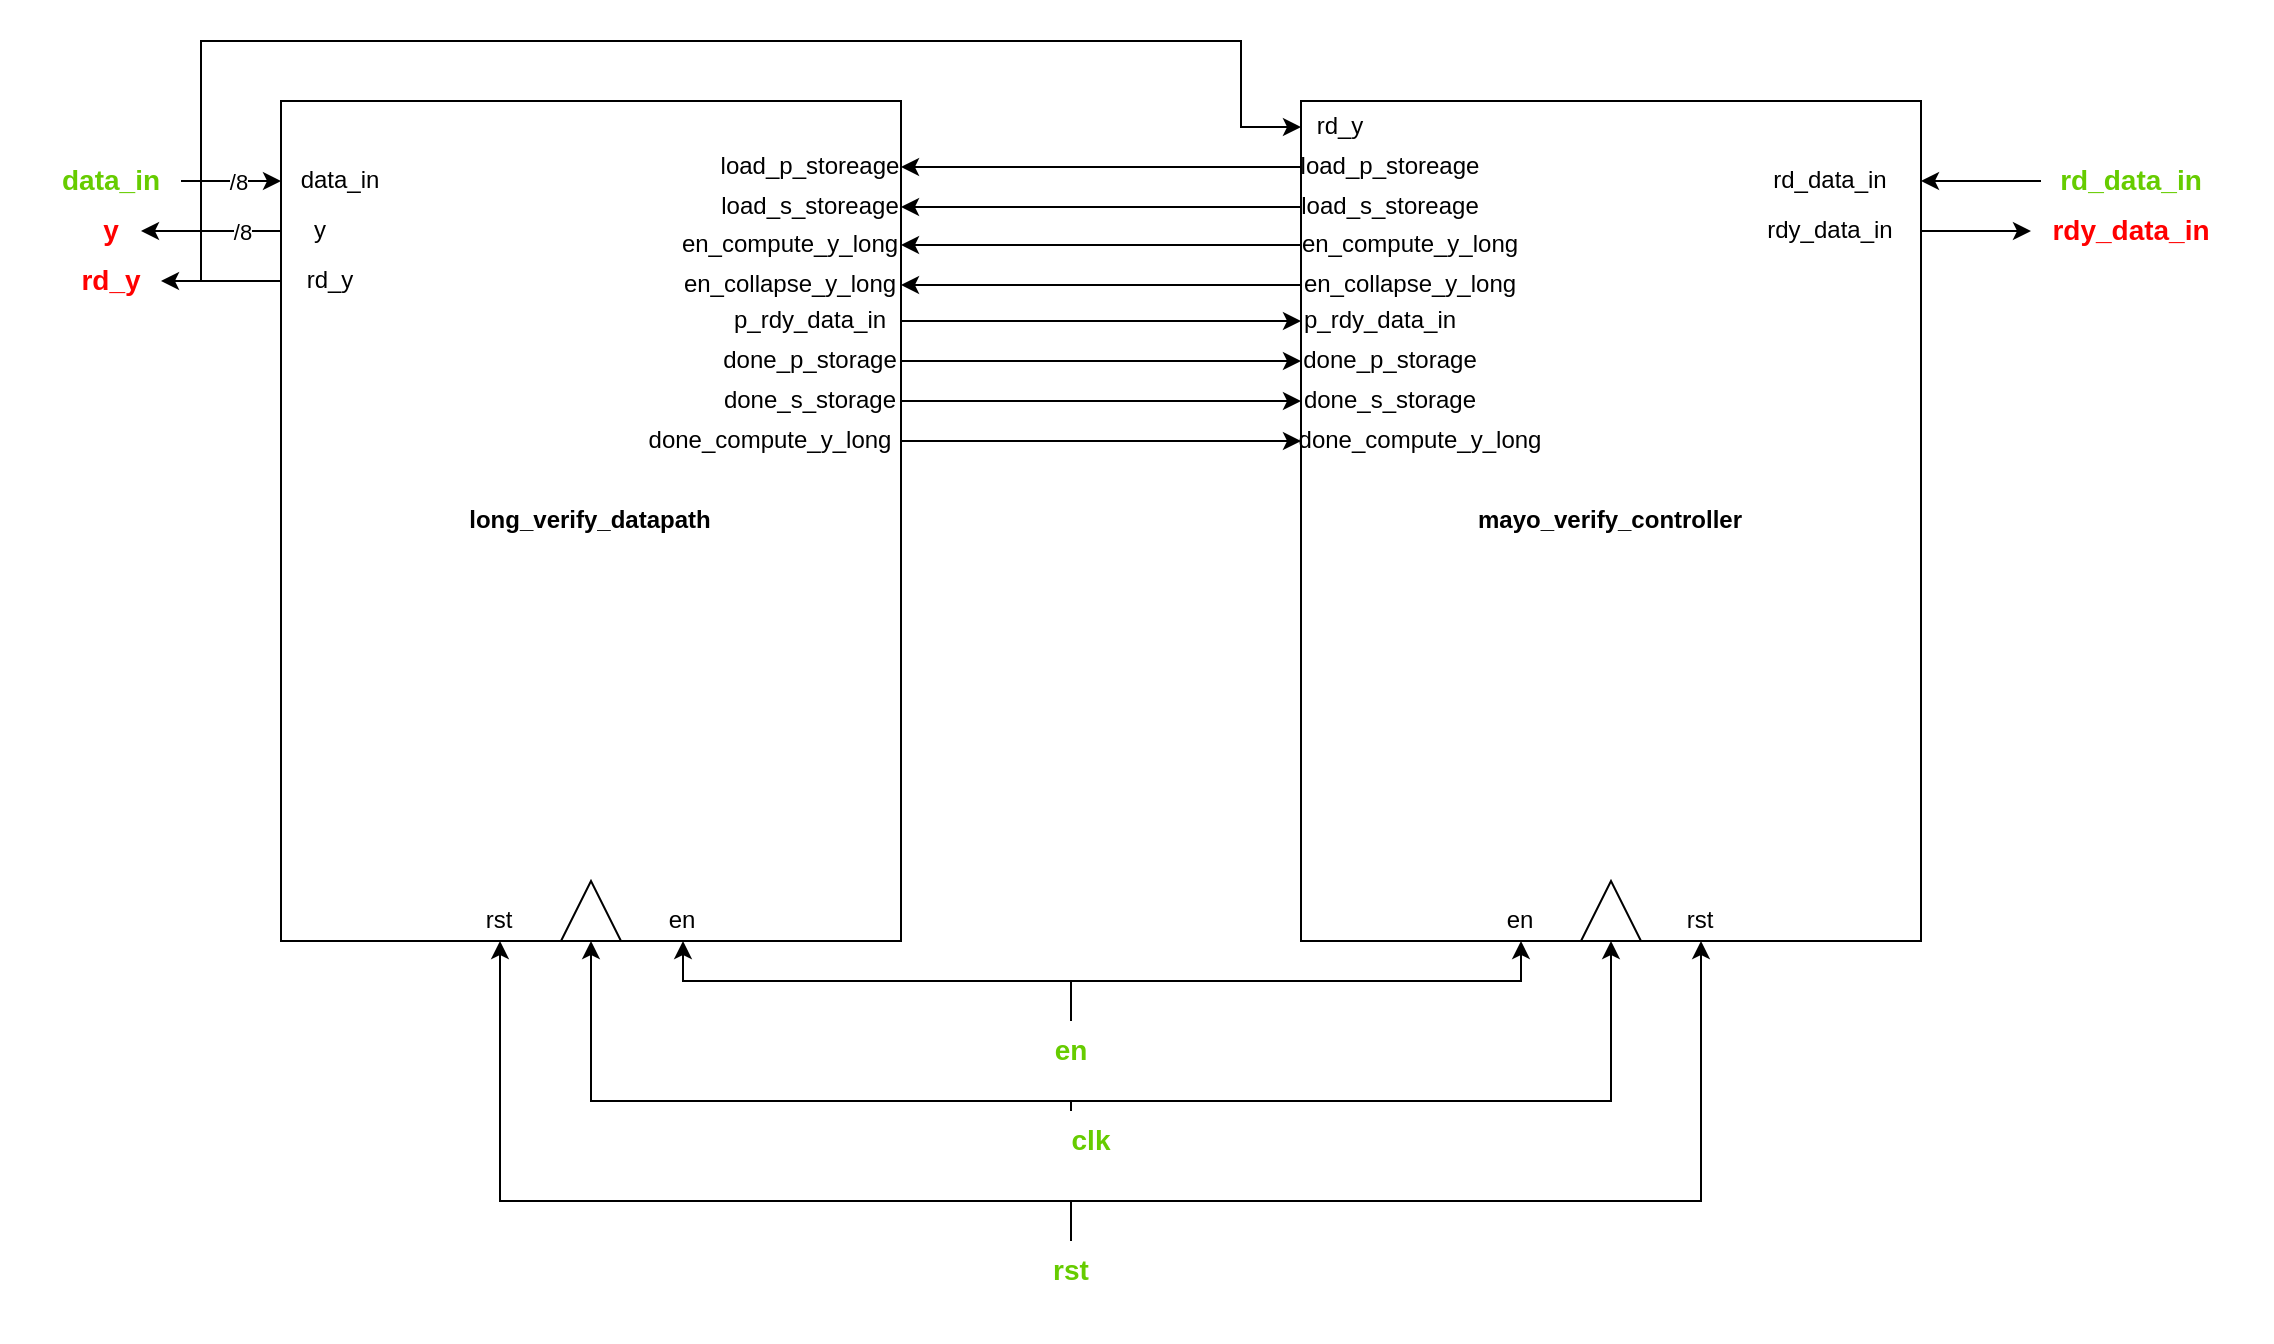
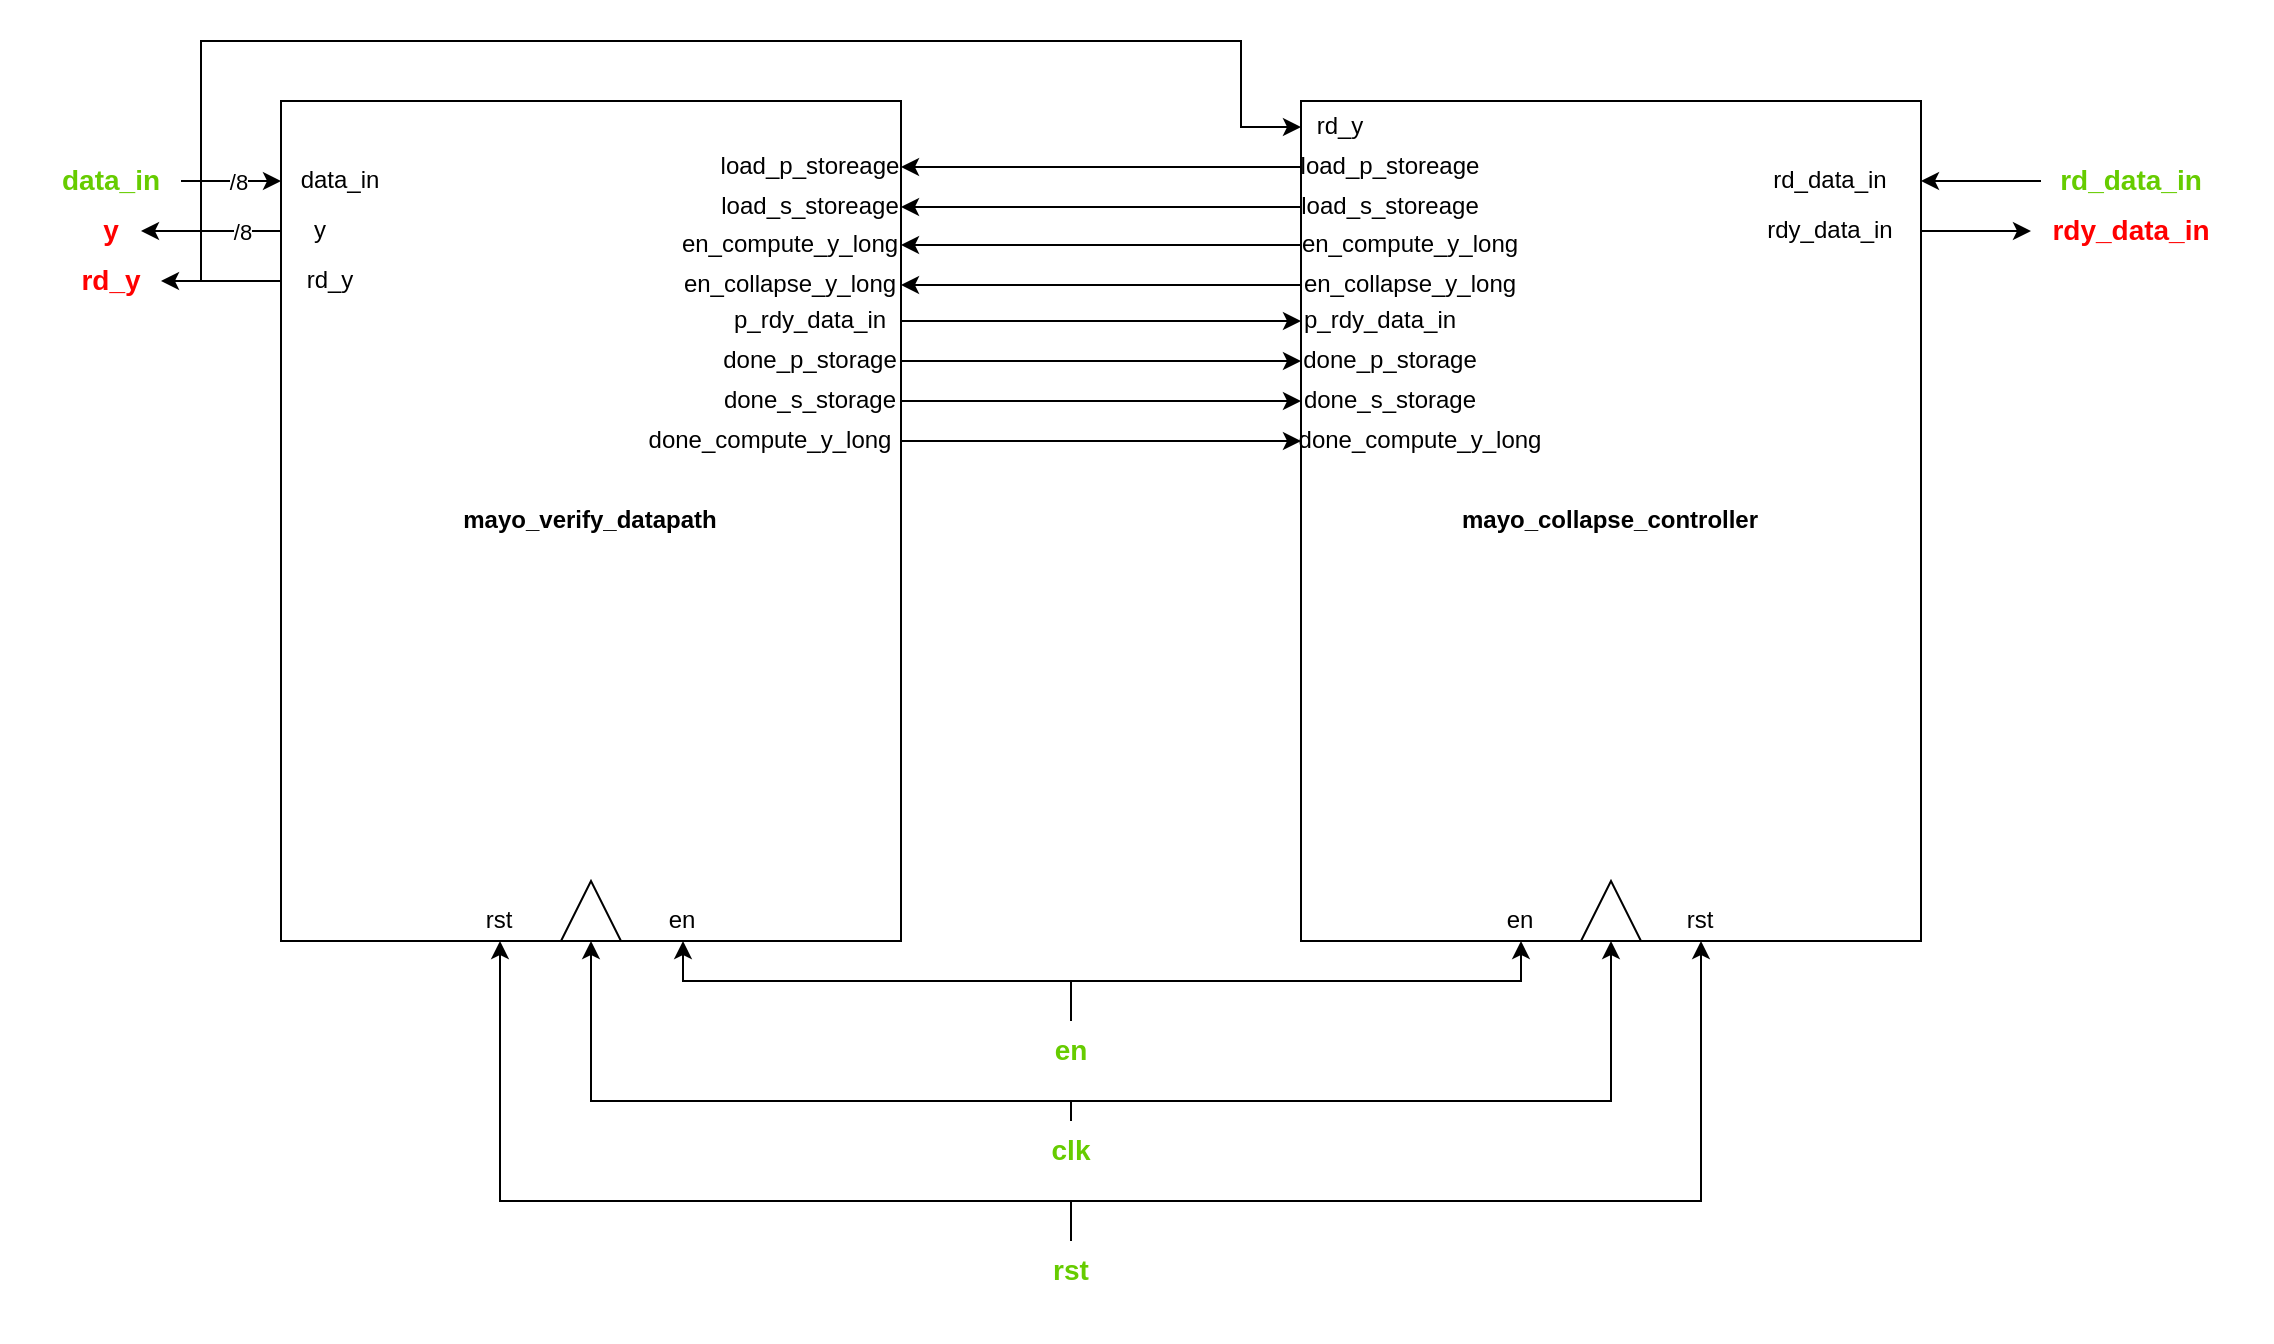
node "long_verify_datapath": label "long_verify_datapath" -> "mayo_verify_datapath"
node "mayo_verify_controller": label "mayo_verify_controller" -> "mayo_collapse_controller"
node "clk": moved (1091, 1141) -> (1071, 1151)
